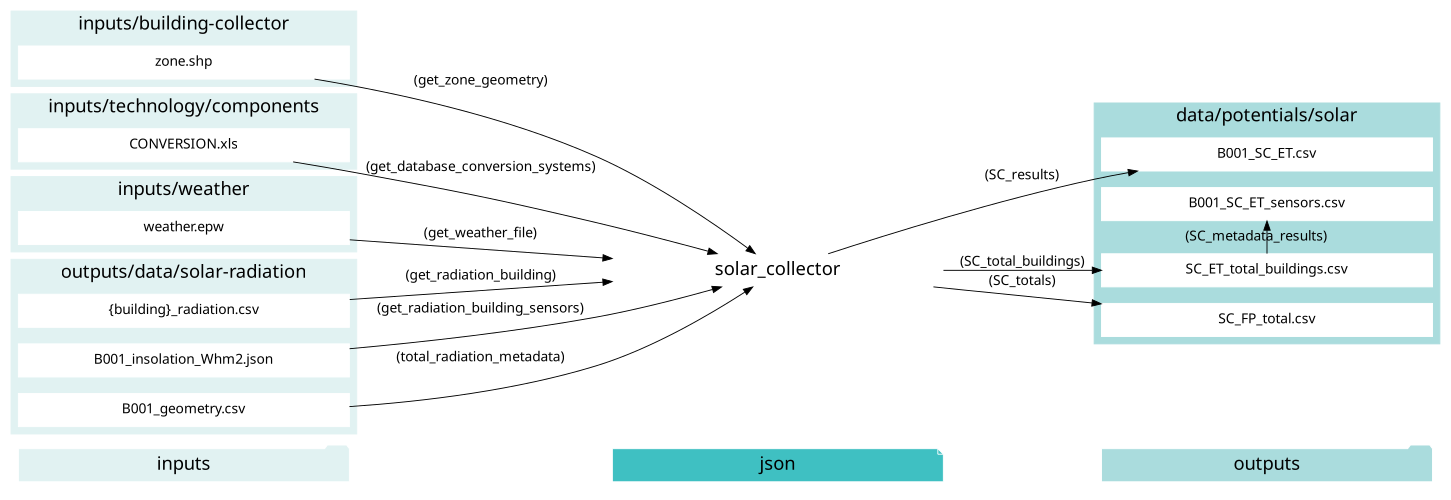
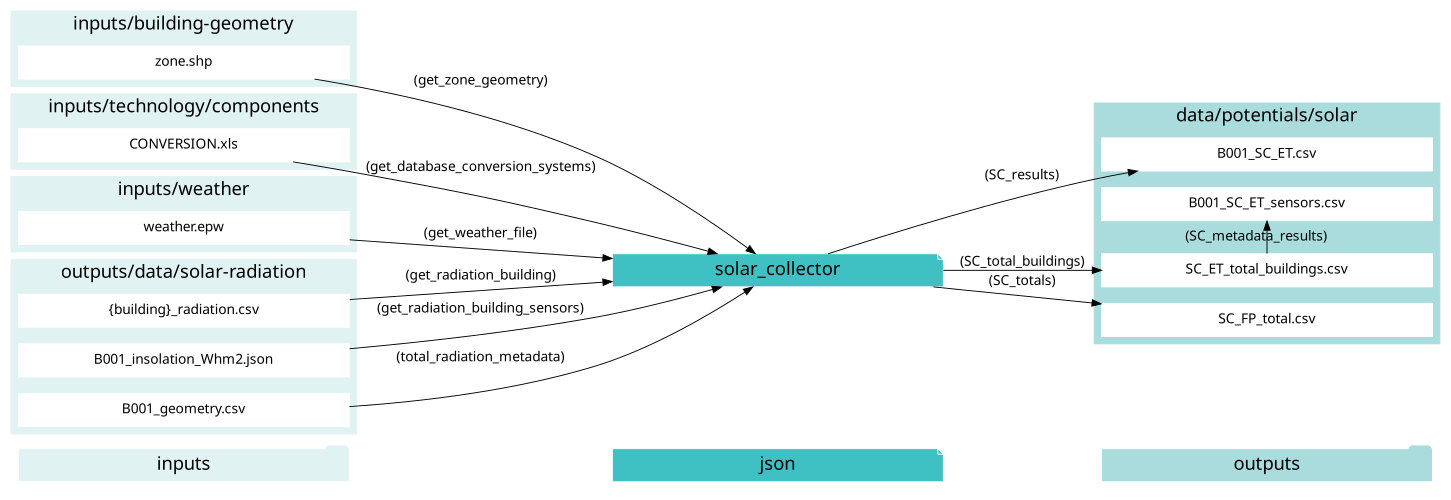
cluster "inputs/building-collector": label "inputs/building-collector" -> "inputs/building-geometry"
node "solar_collector": fillcolor white -> #3fc0c2
